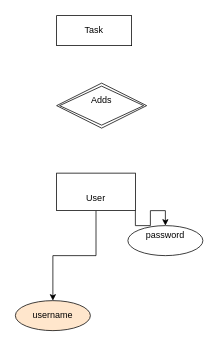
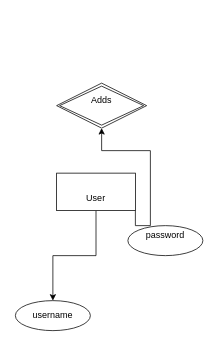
node "Task": removed
edge "User" -> "password": now "User" -> "Adds"
node "username": fillcolor #ffe6cc -> #ffffff
